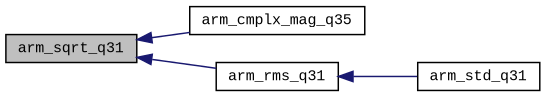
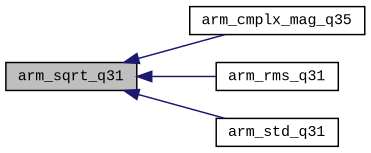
edge "arm_std_q31" -> "arm_rms_q31": now "arm_std_q31" -> "arm_sqrt_q31"
